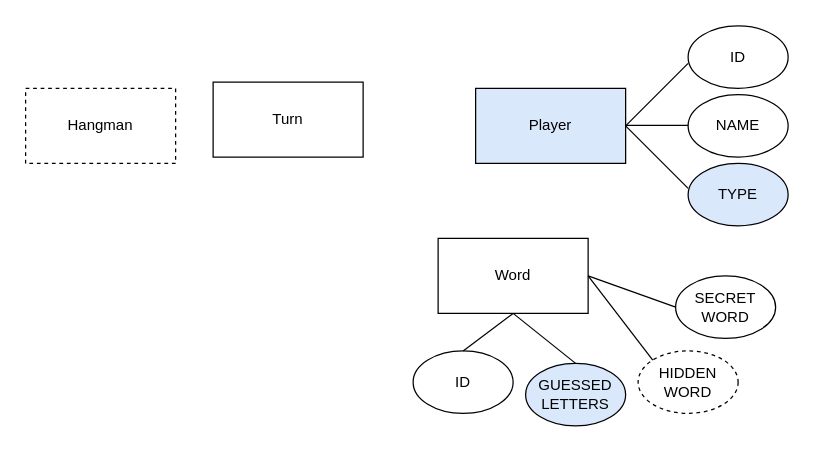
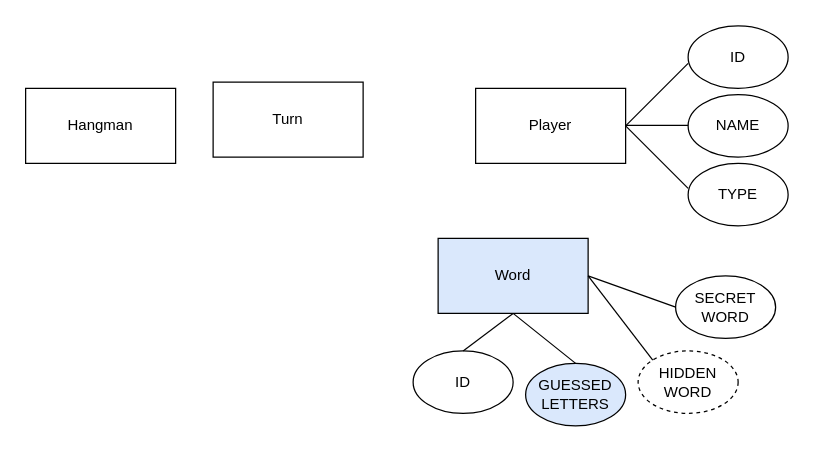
node "Hangman": style dashed -> solid
node "Player": fillcolor #dae8fc -> #ffffff
node "TYPE": fillcolor #dae8fc -> #ffffff
node "Word": fillcolor #ffffff -> #dae8fc
